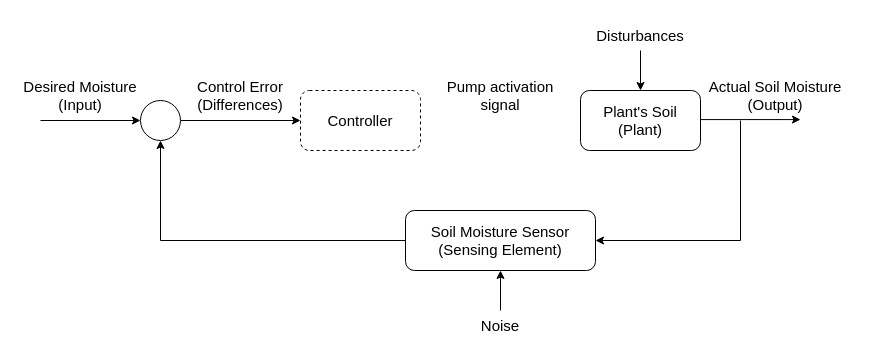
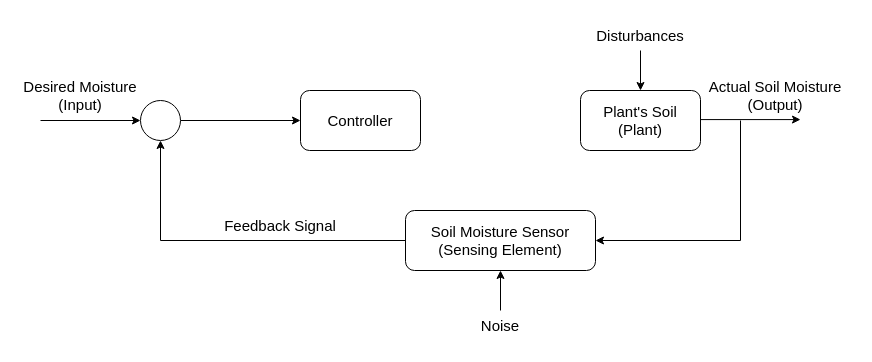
node "Control Error (Differences)": removed
node "Pump activation signal": removed
node "Controller": style dashed -> solid
node "Feedback Signal": added
